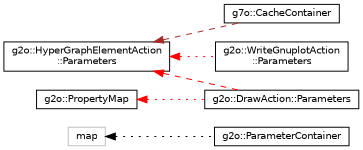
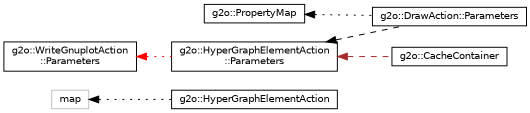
node "g7o::CacheContainer": label "g7o::CacheContainer" -> "g2o::CacheContainer"
edge "g2o::WriteGnuplotAction ::Parameters" -> "g2o::HyperGraphElementAction ::Parameters": reversed
edge "g2o::DrawAction::Parameters" -> "g2o::HyperGraphElementAction ::Parameters": color red -> black
edge "g2o::DrawAction::Parameters" -> "g2o::PropertyMap": color red -> black
node "g2o::ParameterContainer": label "g2o::ParameterContainer" -> "g2o::HyperGraphElementAction"
